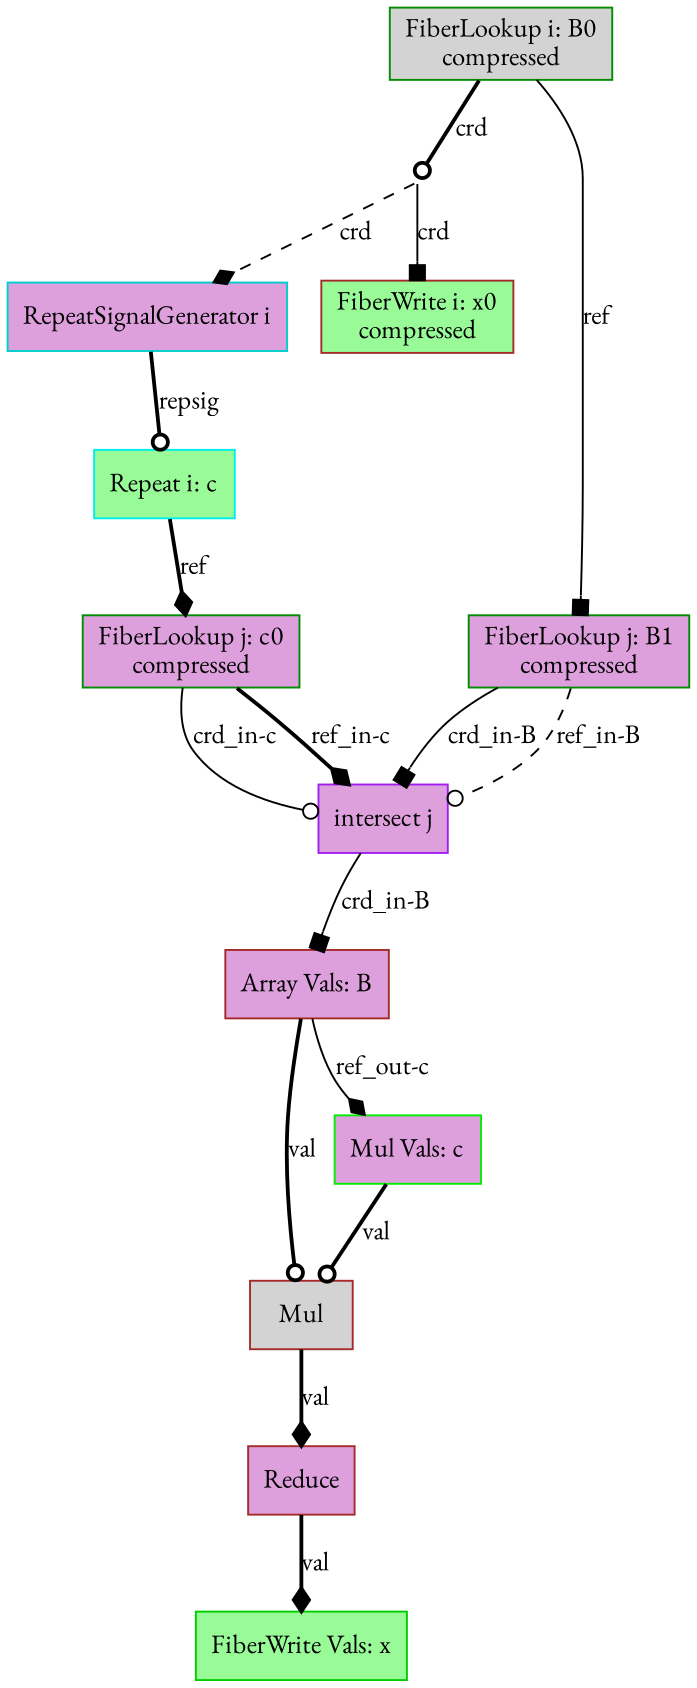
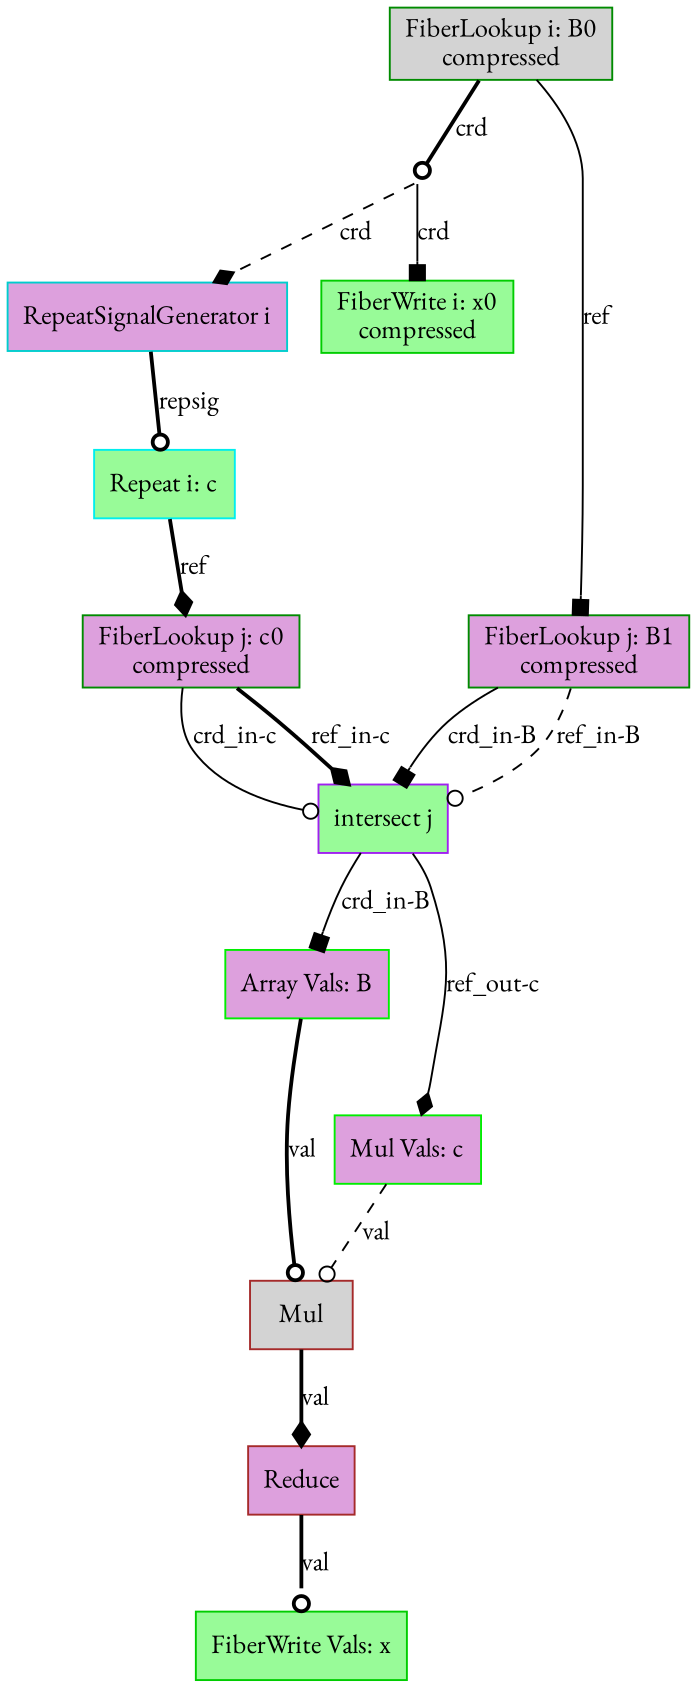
node "FiberWrite i: x0 compressed": color brown -> green3
node "intersect j": fillcolor plum -> palegreen
node "Array Vals: B": color brown -> green2
edge "Array Vals: B" -> "Mul Vals: c": now "intersect j" -> "Mul Vals: c"
edge "Mul Vals: c" -> "Mul": style bold -> dashed
edge "Reduce" -> "FiberWrite Vals: x": arrowhead diamond -> odot
